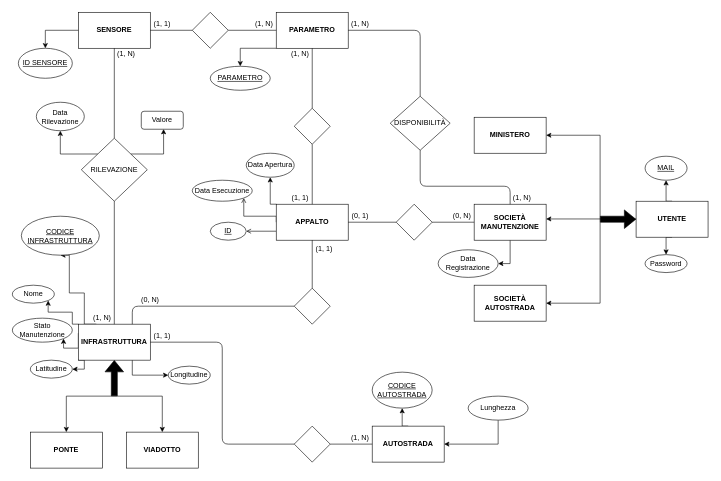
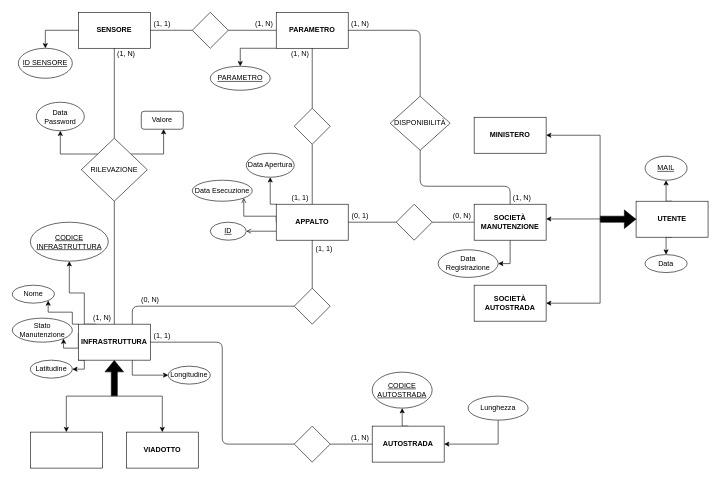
node "Data Rilevazione": label "Data Rilevazione" -> "Data Password"
node "CODICE INFRASTRUTTURA": moved (60, 236) -> (69, 242)
node "Password": label "Password" -> "Data"
node "PONTE": removed
